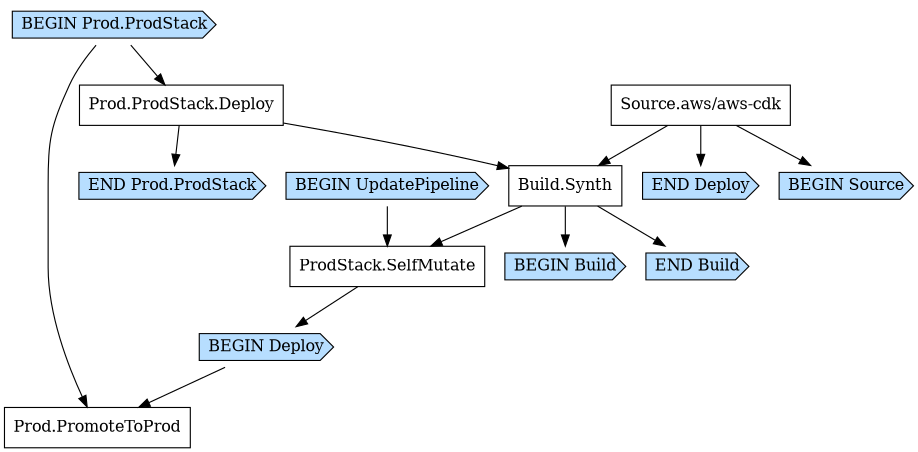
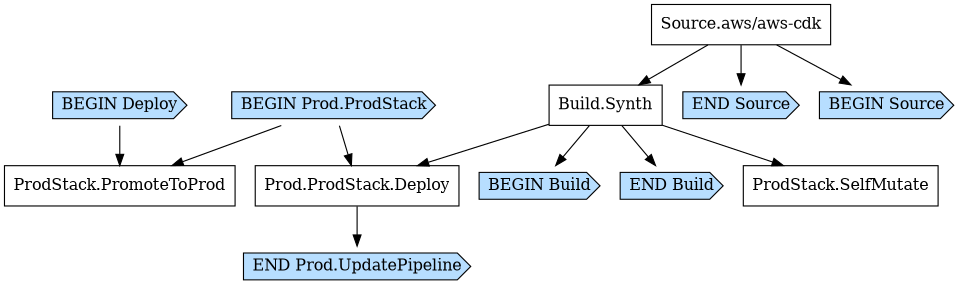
edge "Prod.ProdStack.Deploy" -> "Build.Synth": reversed
node "END Prod.ProdStack": label "END Prod.ProdStack" -> "END Prod.UpdatePipeline"
node "BEGIN UpdatePipeline": removed
node "END Deploy": label "END Deploy" -> "END Source"
edge "ProdStack.SelfMutate" -> "BEGIN Deploy": removed
node "Prod.PromoteToProd": label "Prod.PromoteToProd" -> "ProdStack.PromoteToProd"
